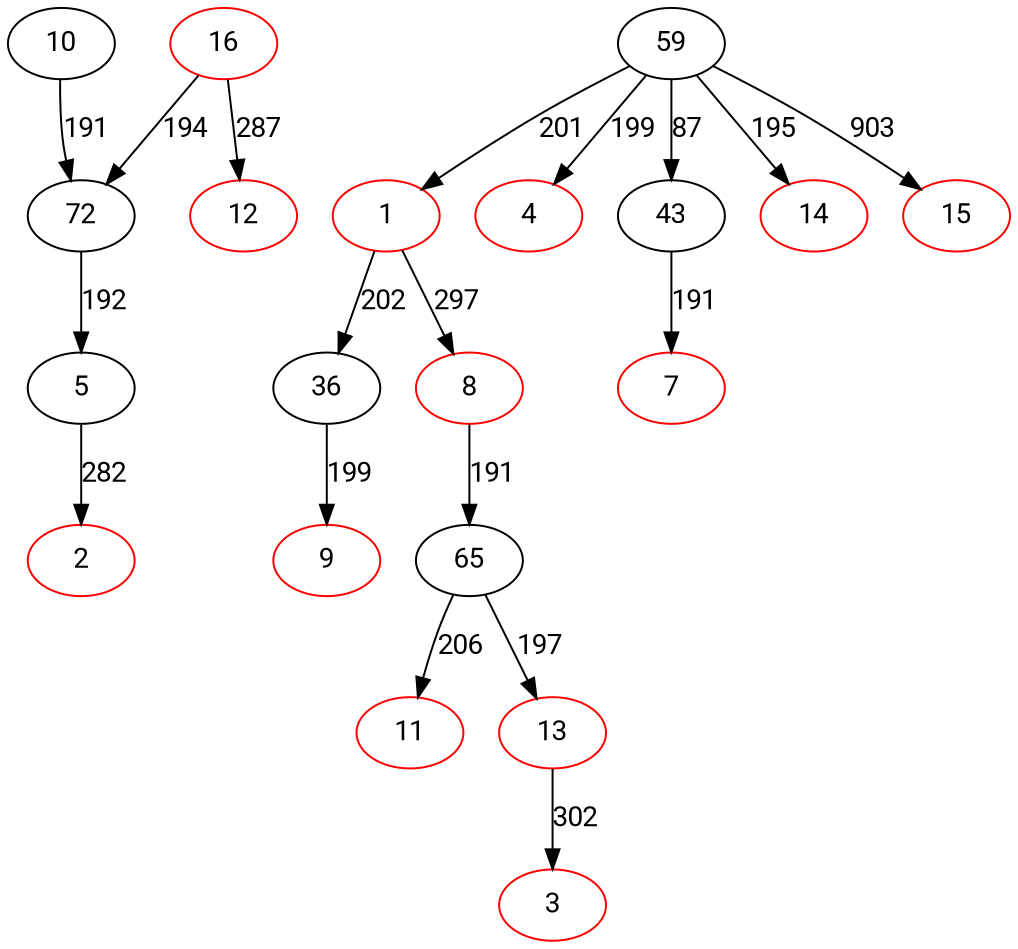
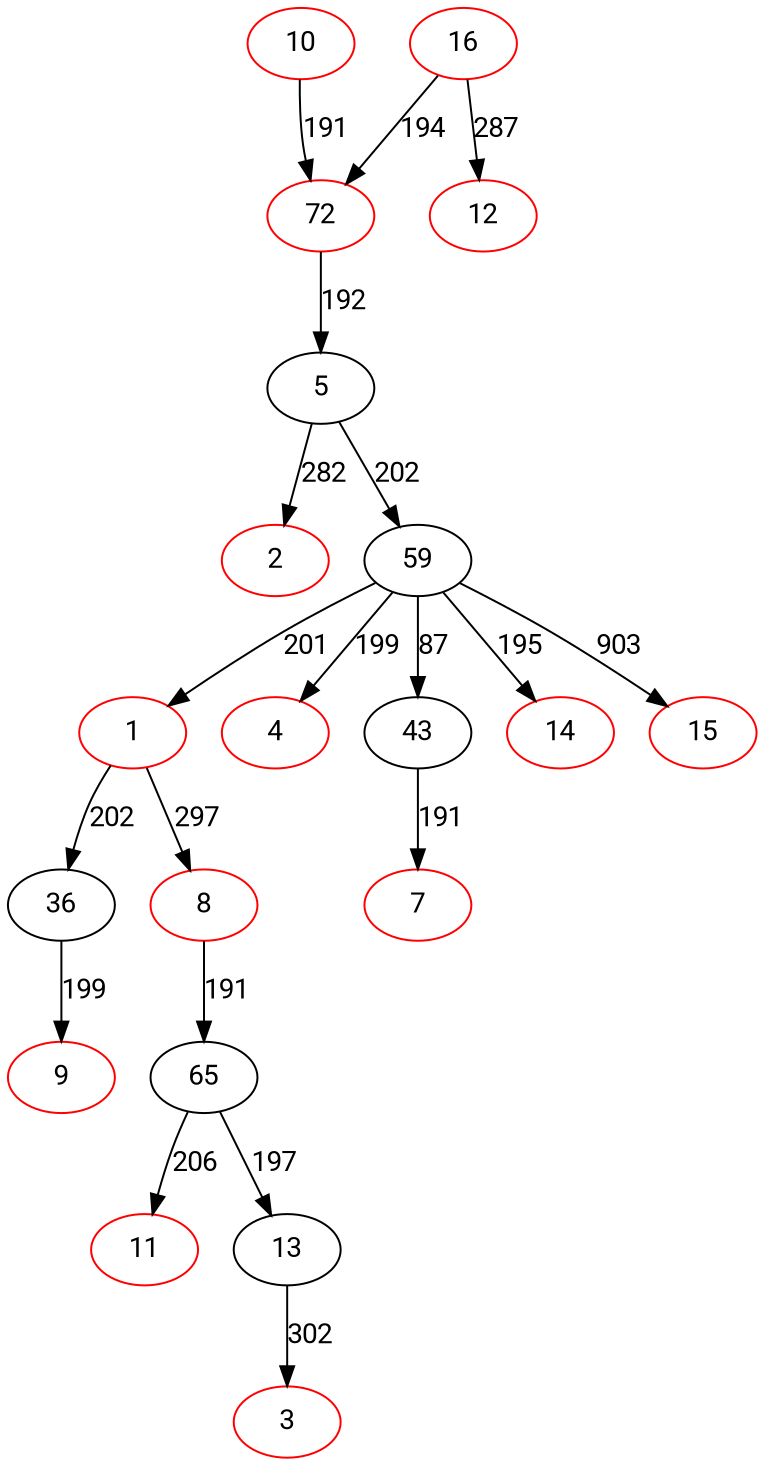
node "10": color black -> red
node "72": color black -> red
edge "5" -> "59": added, label "202"
node "13": color red -> black
